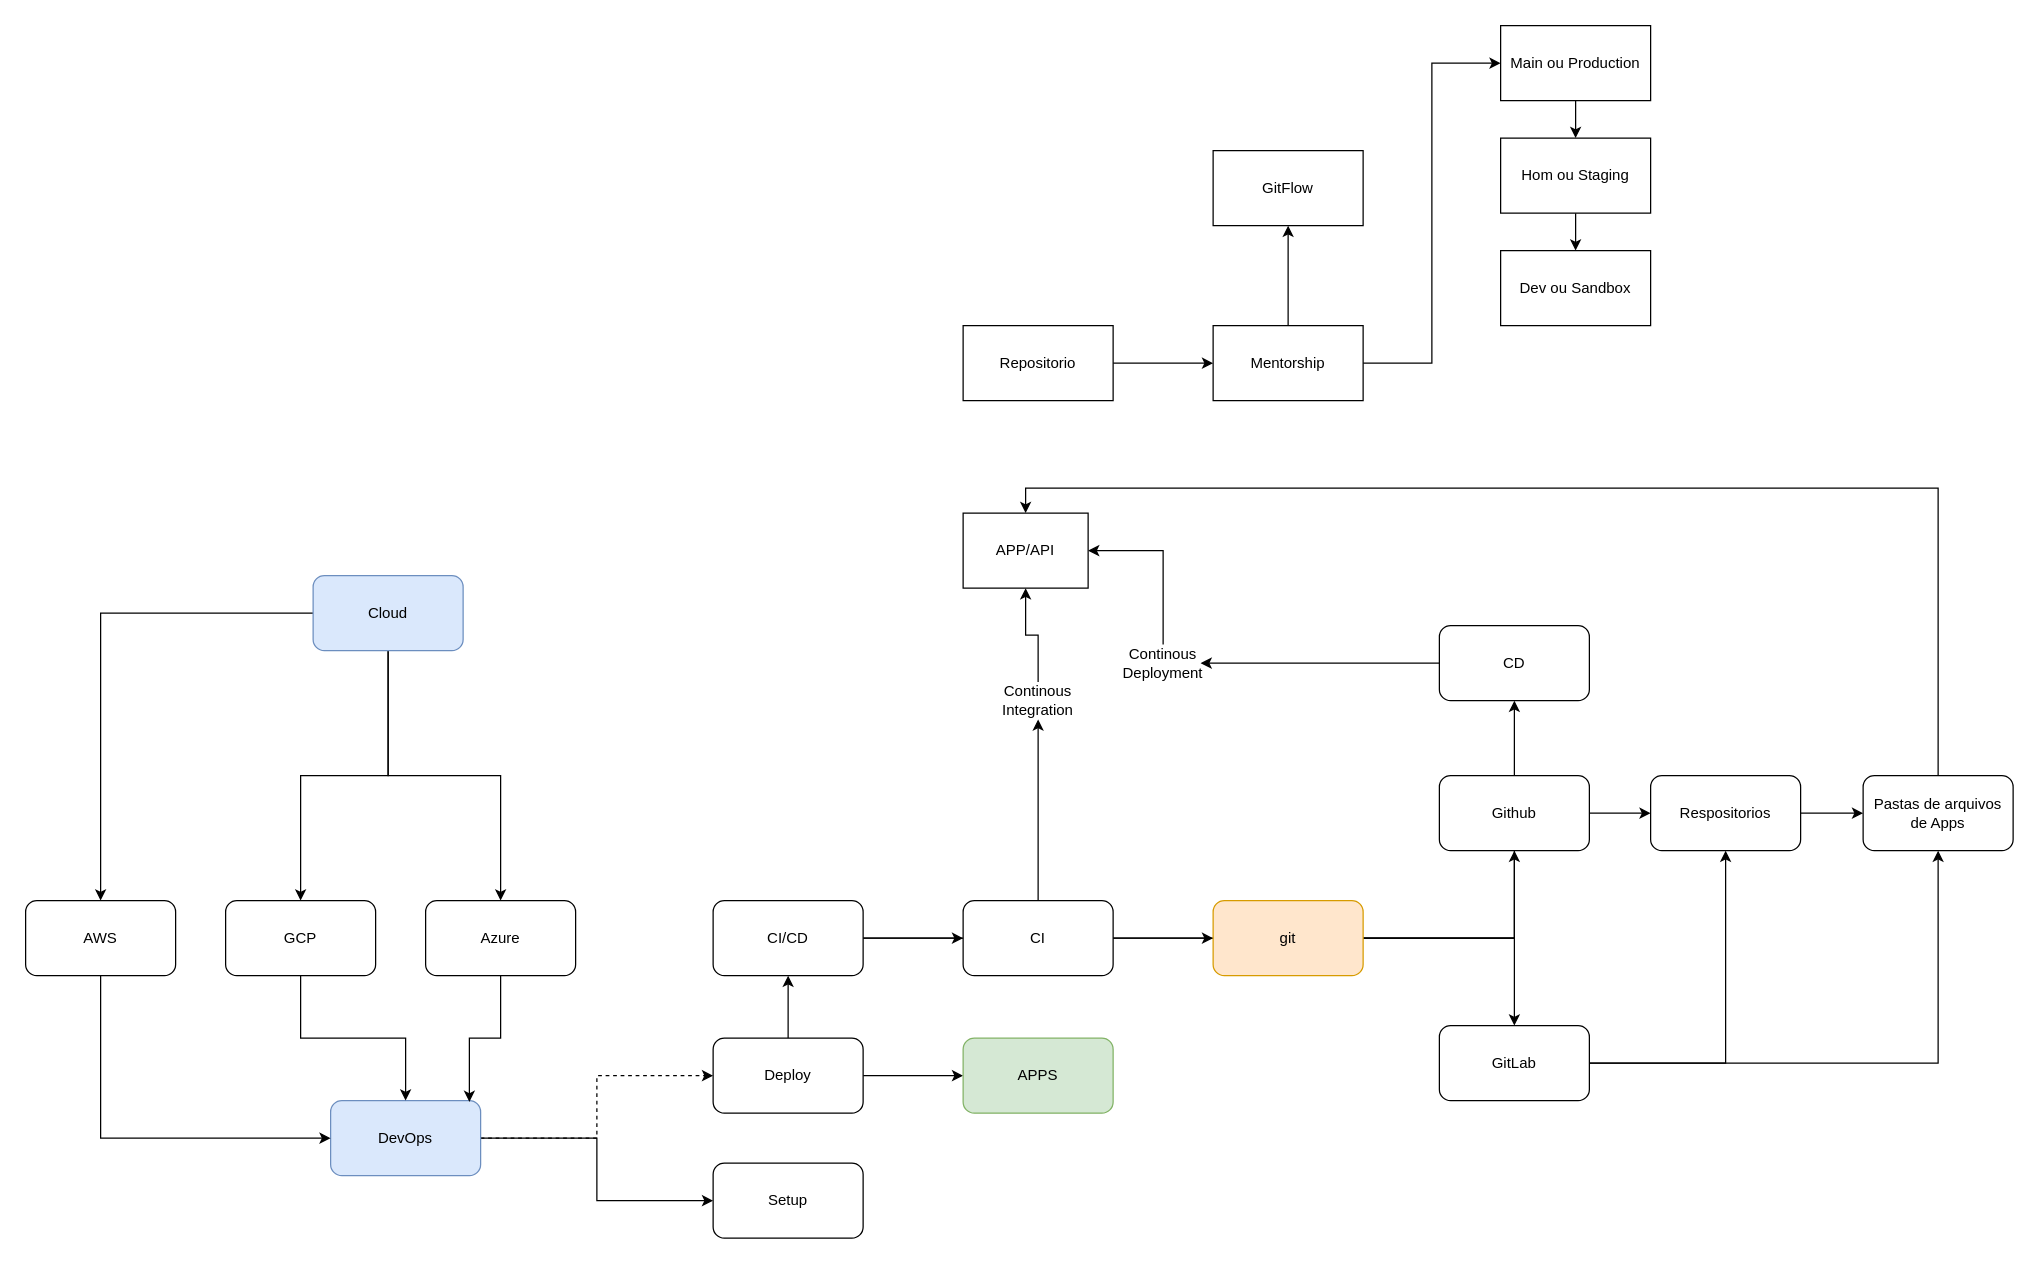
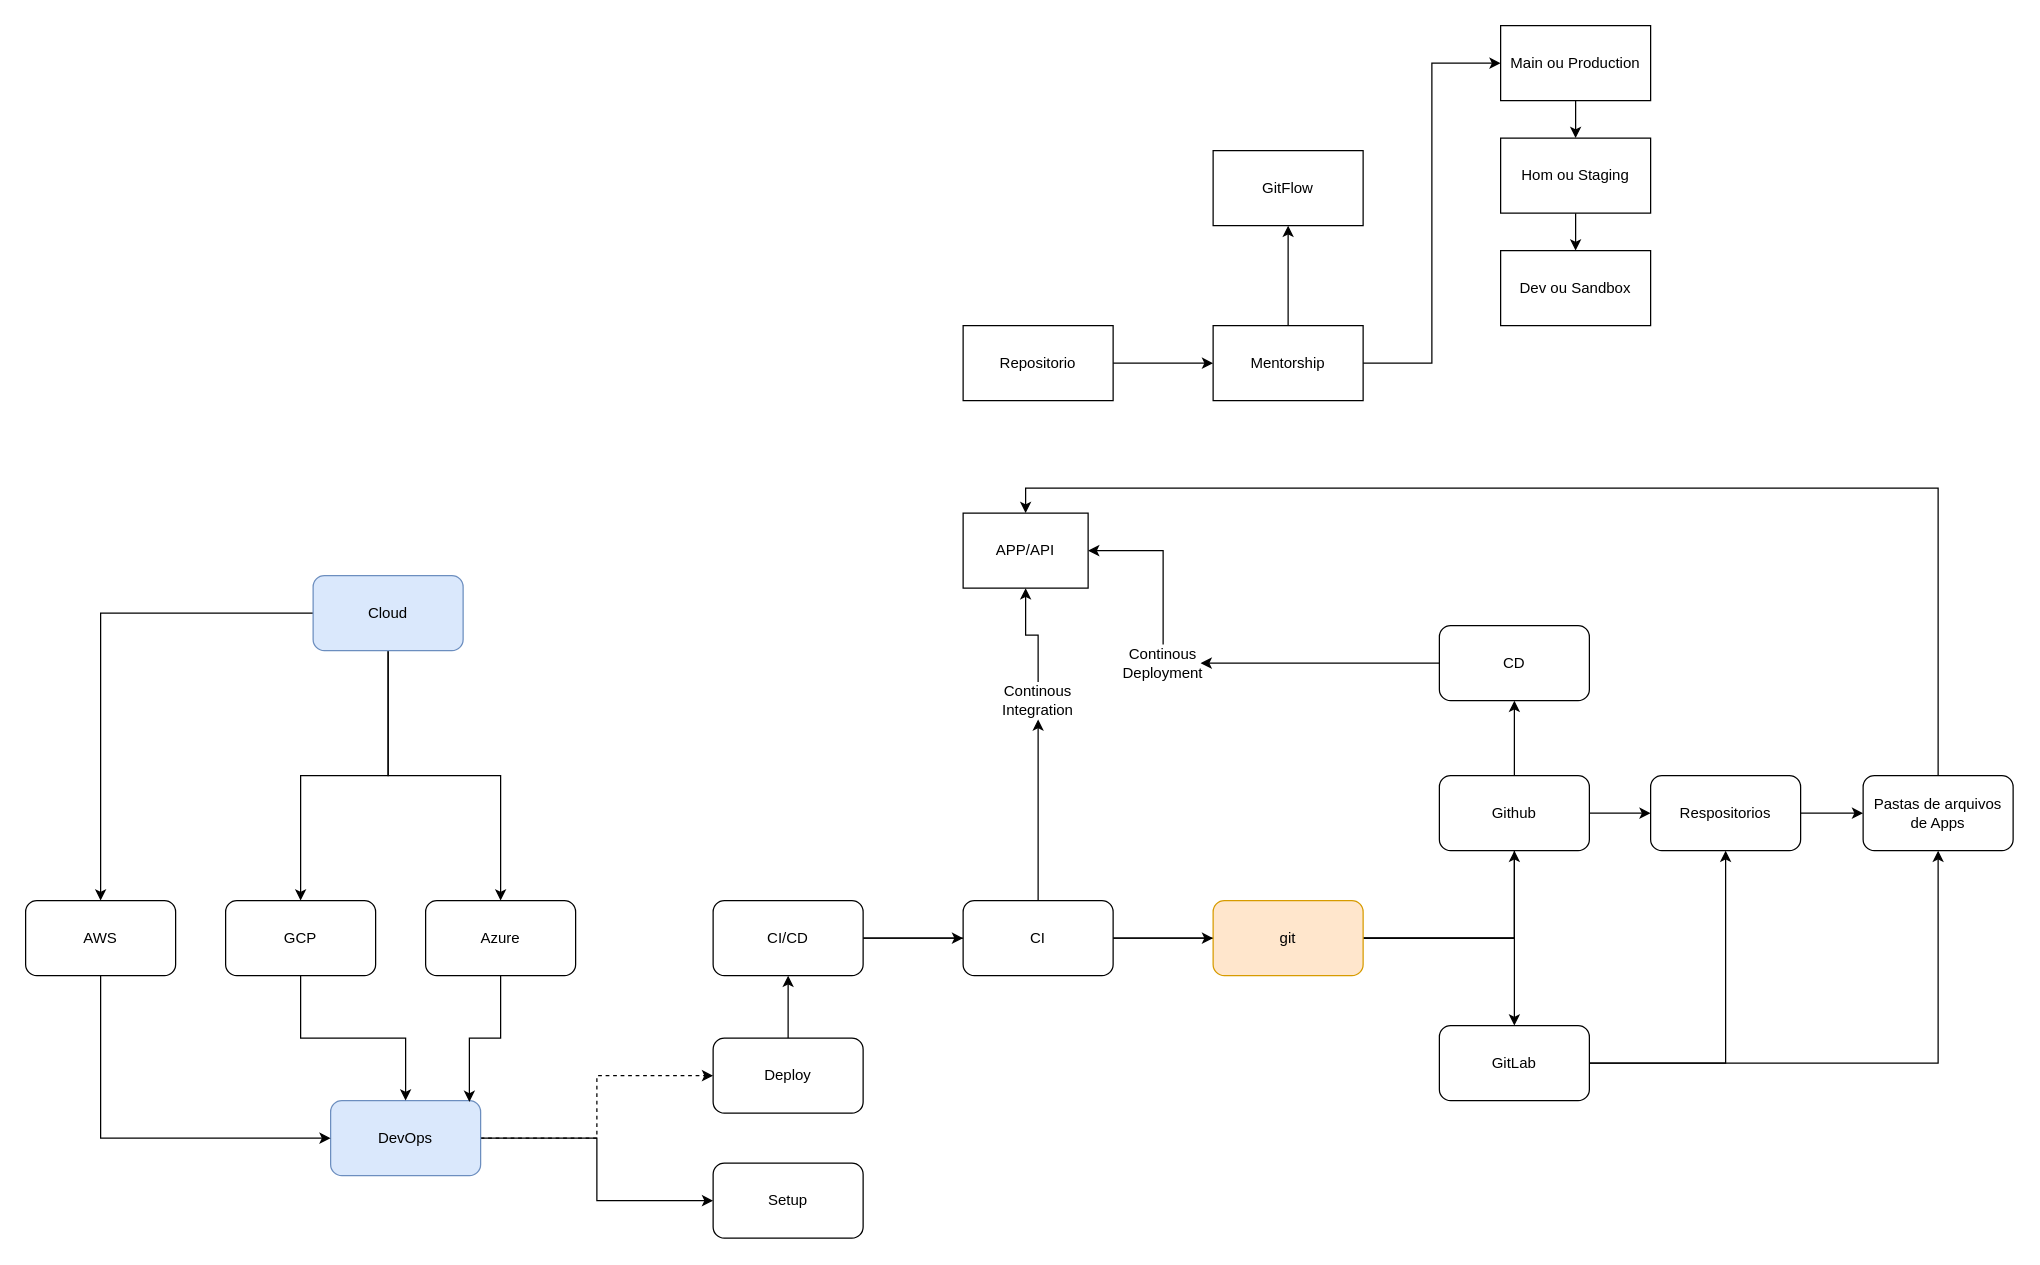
edge "Deploy" -> "APPS": removed
node "APPS": removed
